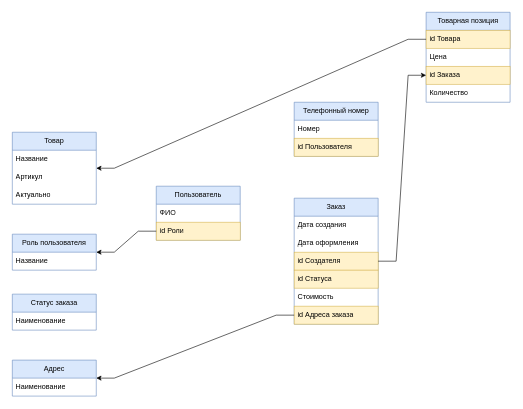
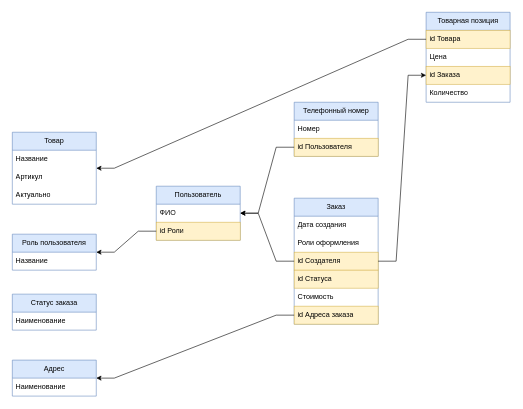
edge "id Пользователя" -> "Пользователь": added
node "Дата оформления": label "Дата оформления" -> "Роли оформления"
edge "id Создателя" -> "Пользователь": added
